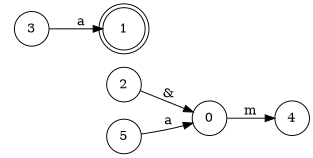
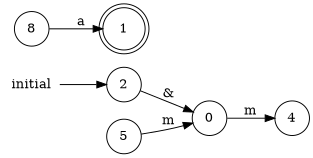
node "3": label "3" -> "8"
node "initial": added
edge "5" -> "0": label "a" -> "m"
